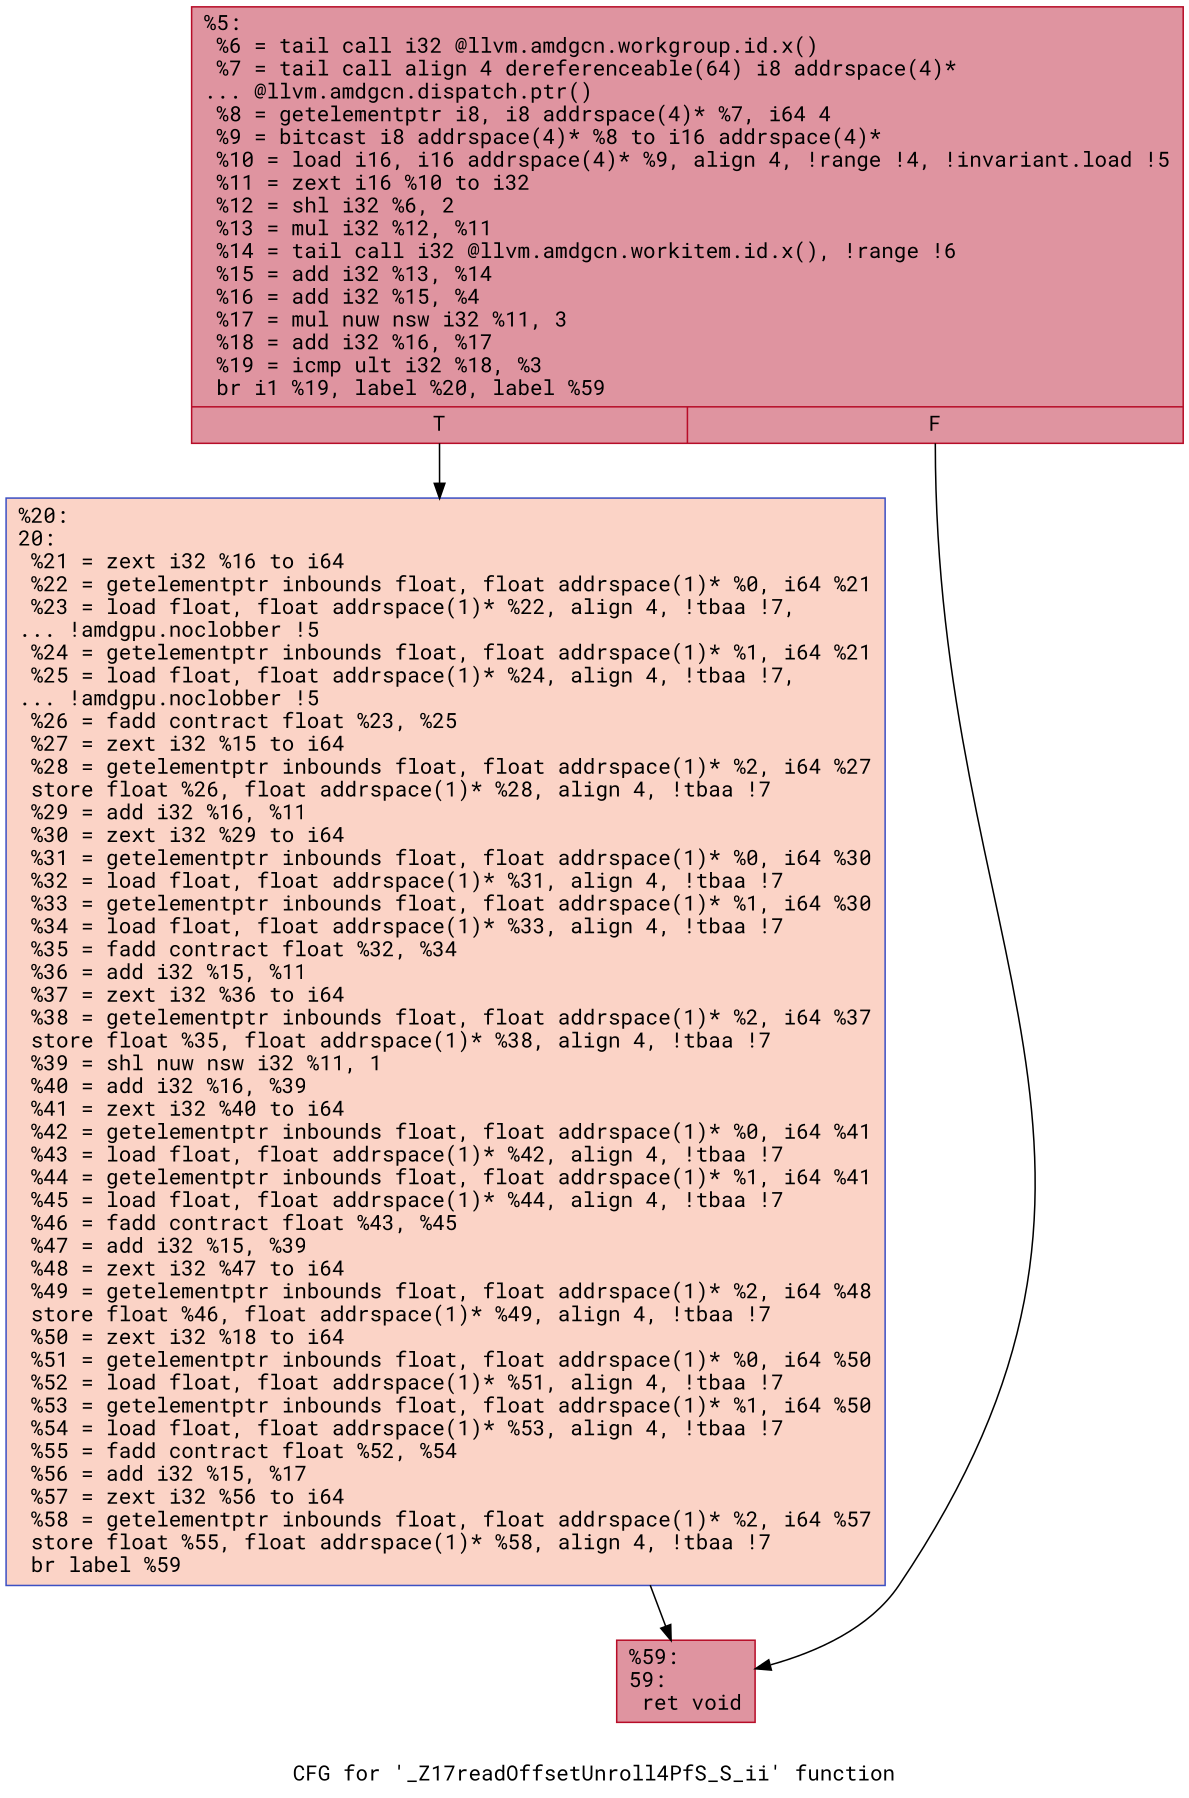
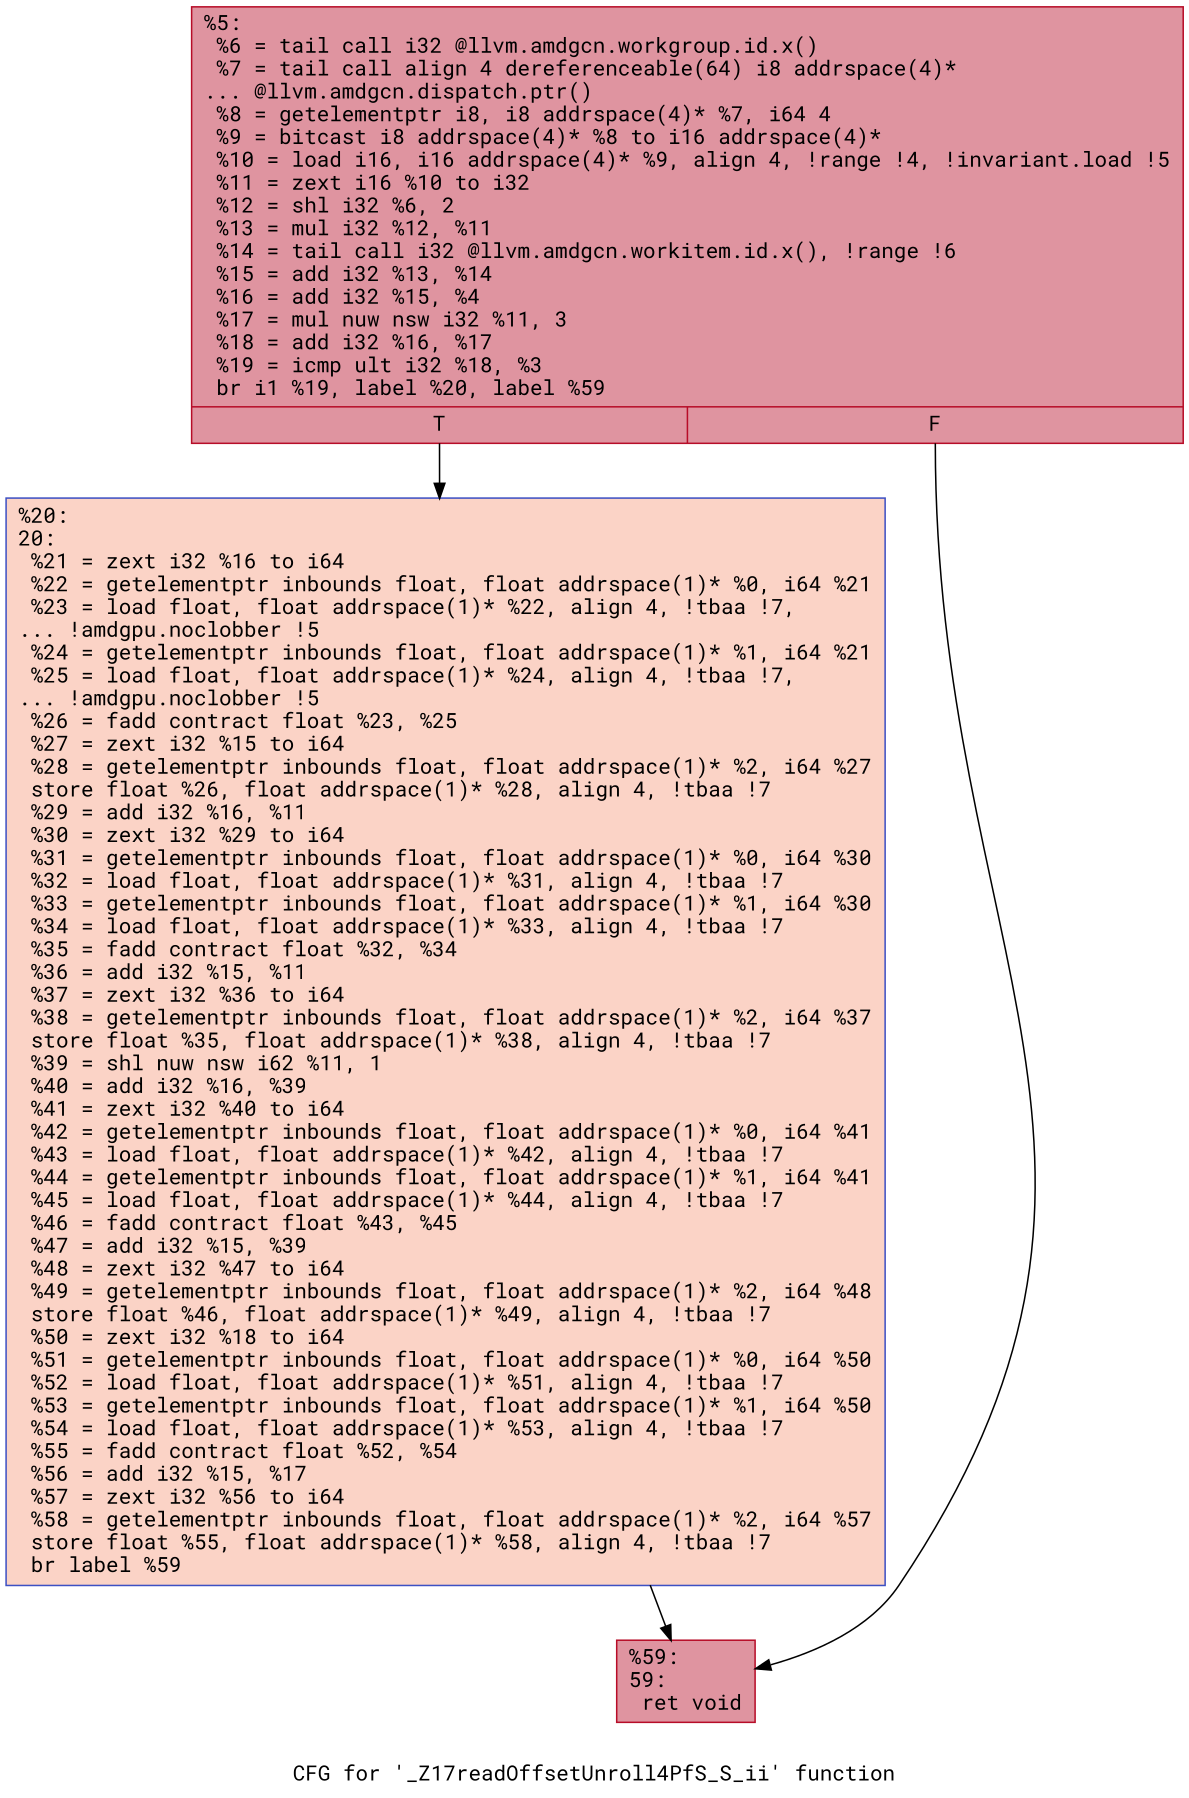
node "%20:": text "%39 = shl nuw nsw i32 %11, 1" -> "%39 = shl nuw nsw i62 %11, 1"
